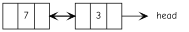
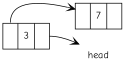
edge "7" -> "3": removed
